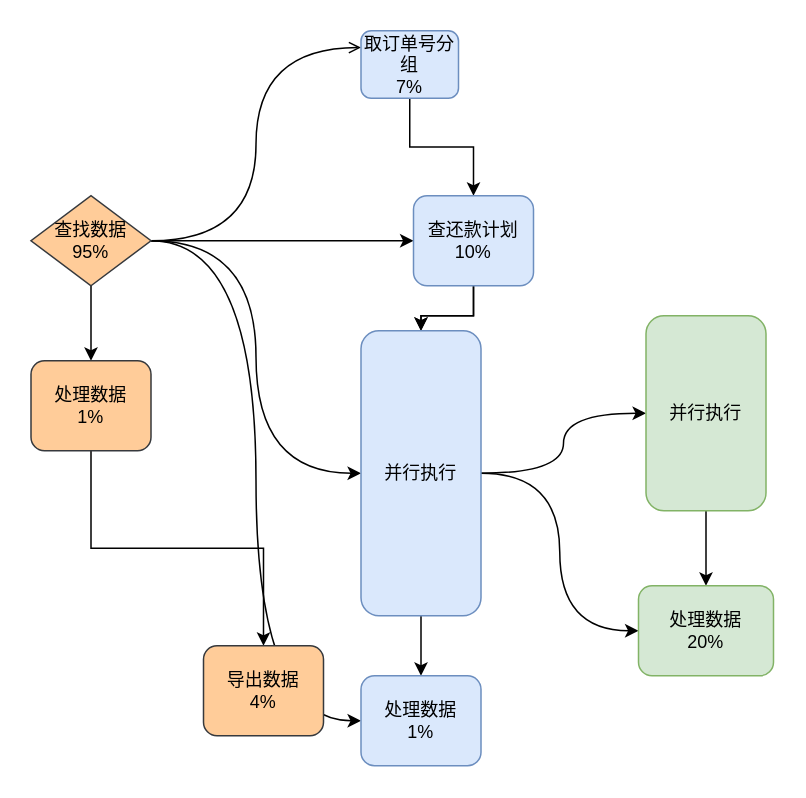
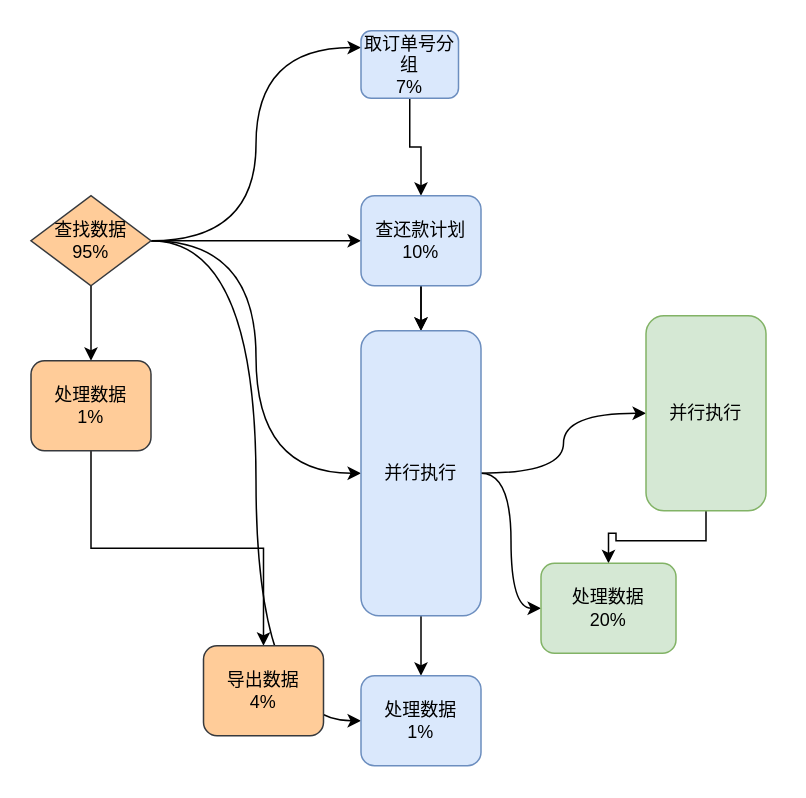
edge "查找数据 95%" -> "取订单号分组 7%": arrowhead open -> classic
node "查还款计划 10%": moved (473, 241) -> (421, 241)
node "处理数据 20%": moved (706, 631) -> (608, 608)
